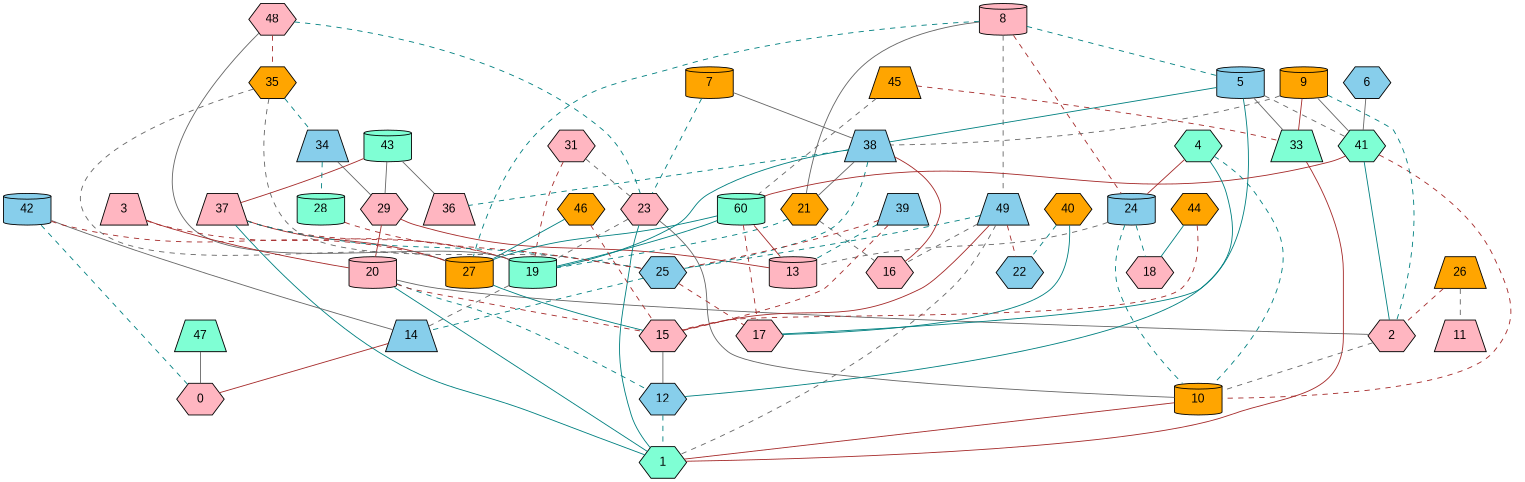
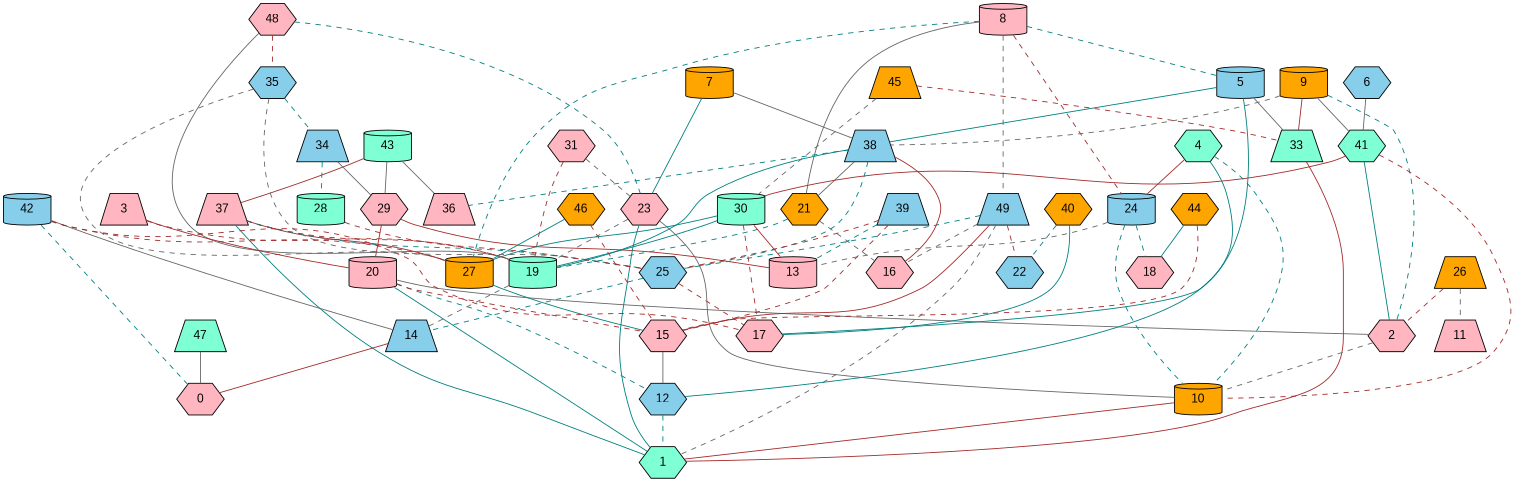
node "35": fillcolor orange -> skyblue
edge "5" -- "41": removed
edge "7" -- "23": style dashed -> solid
node "60": label "60" -> "30"
edge "42" -- "17": added
